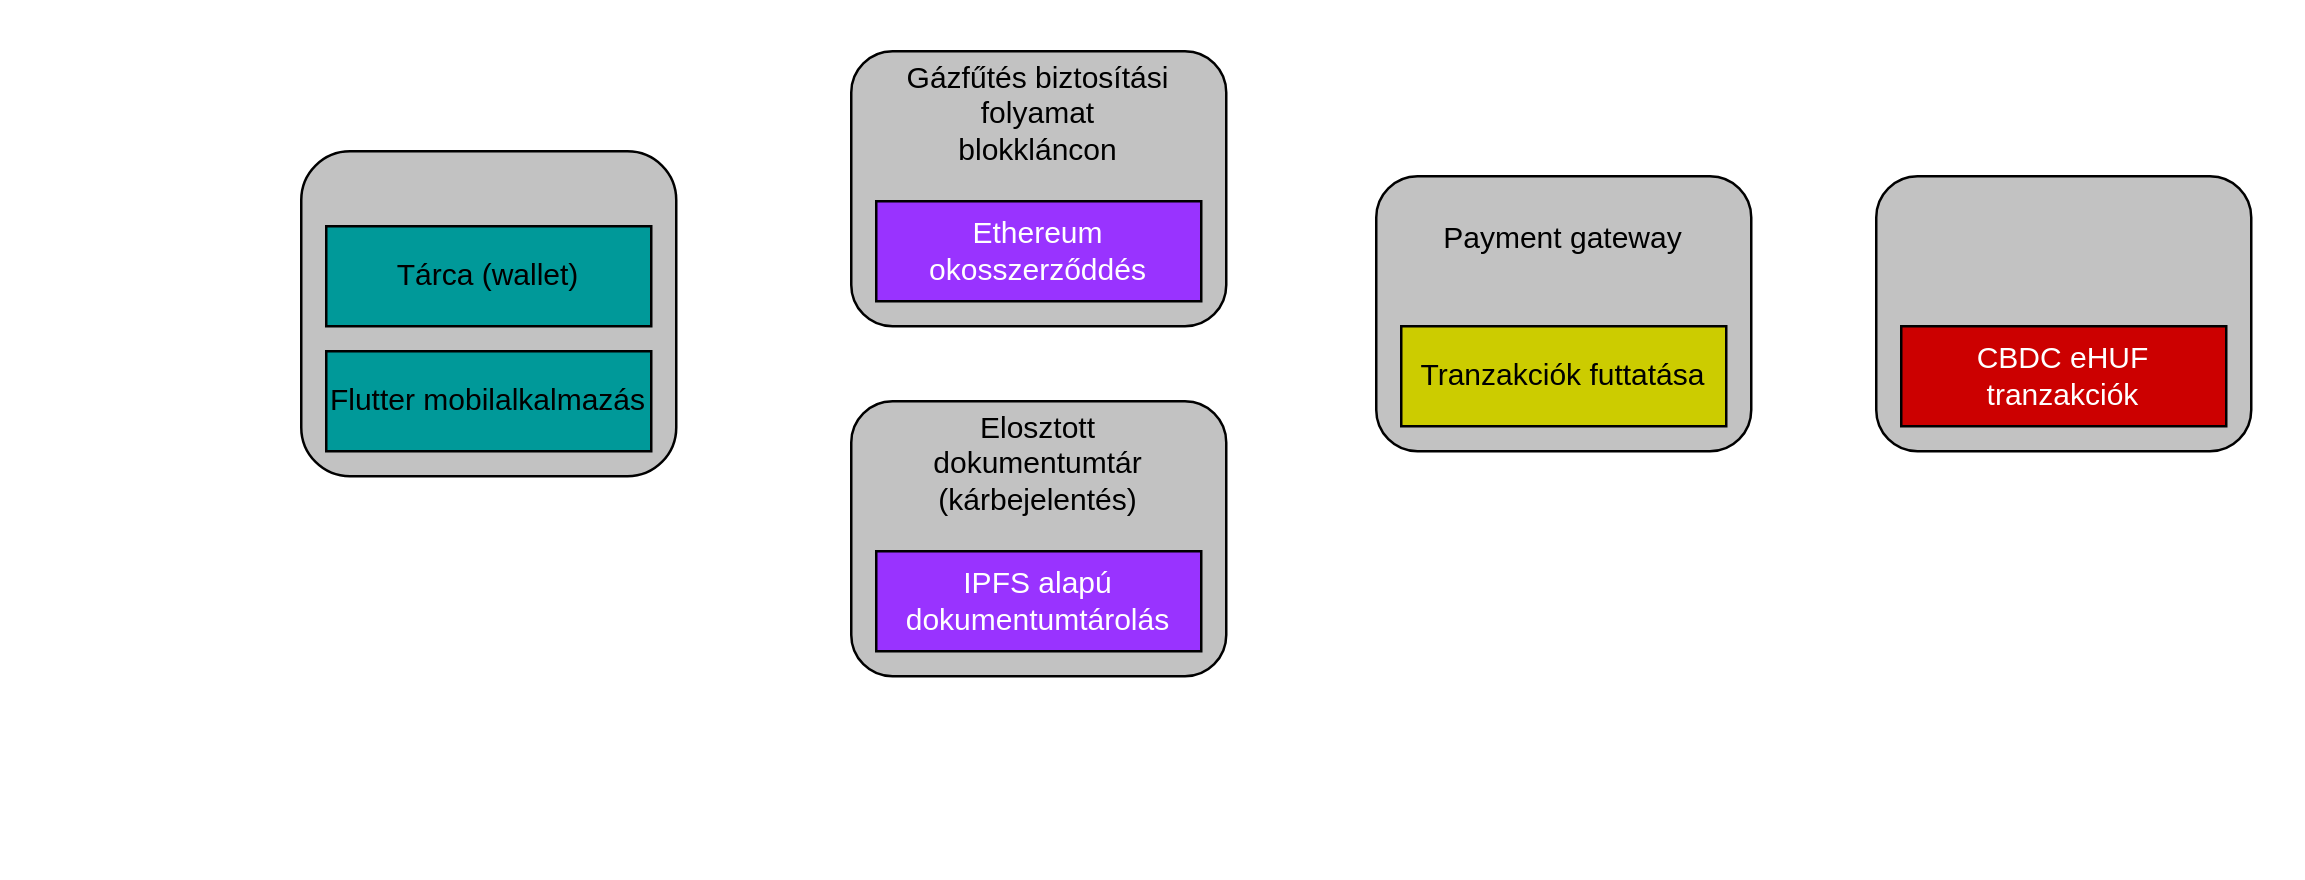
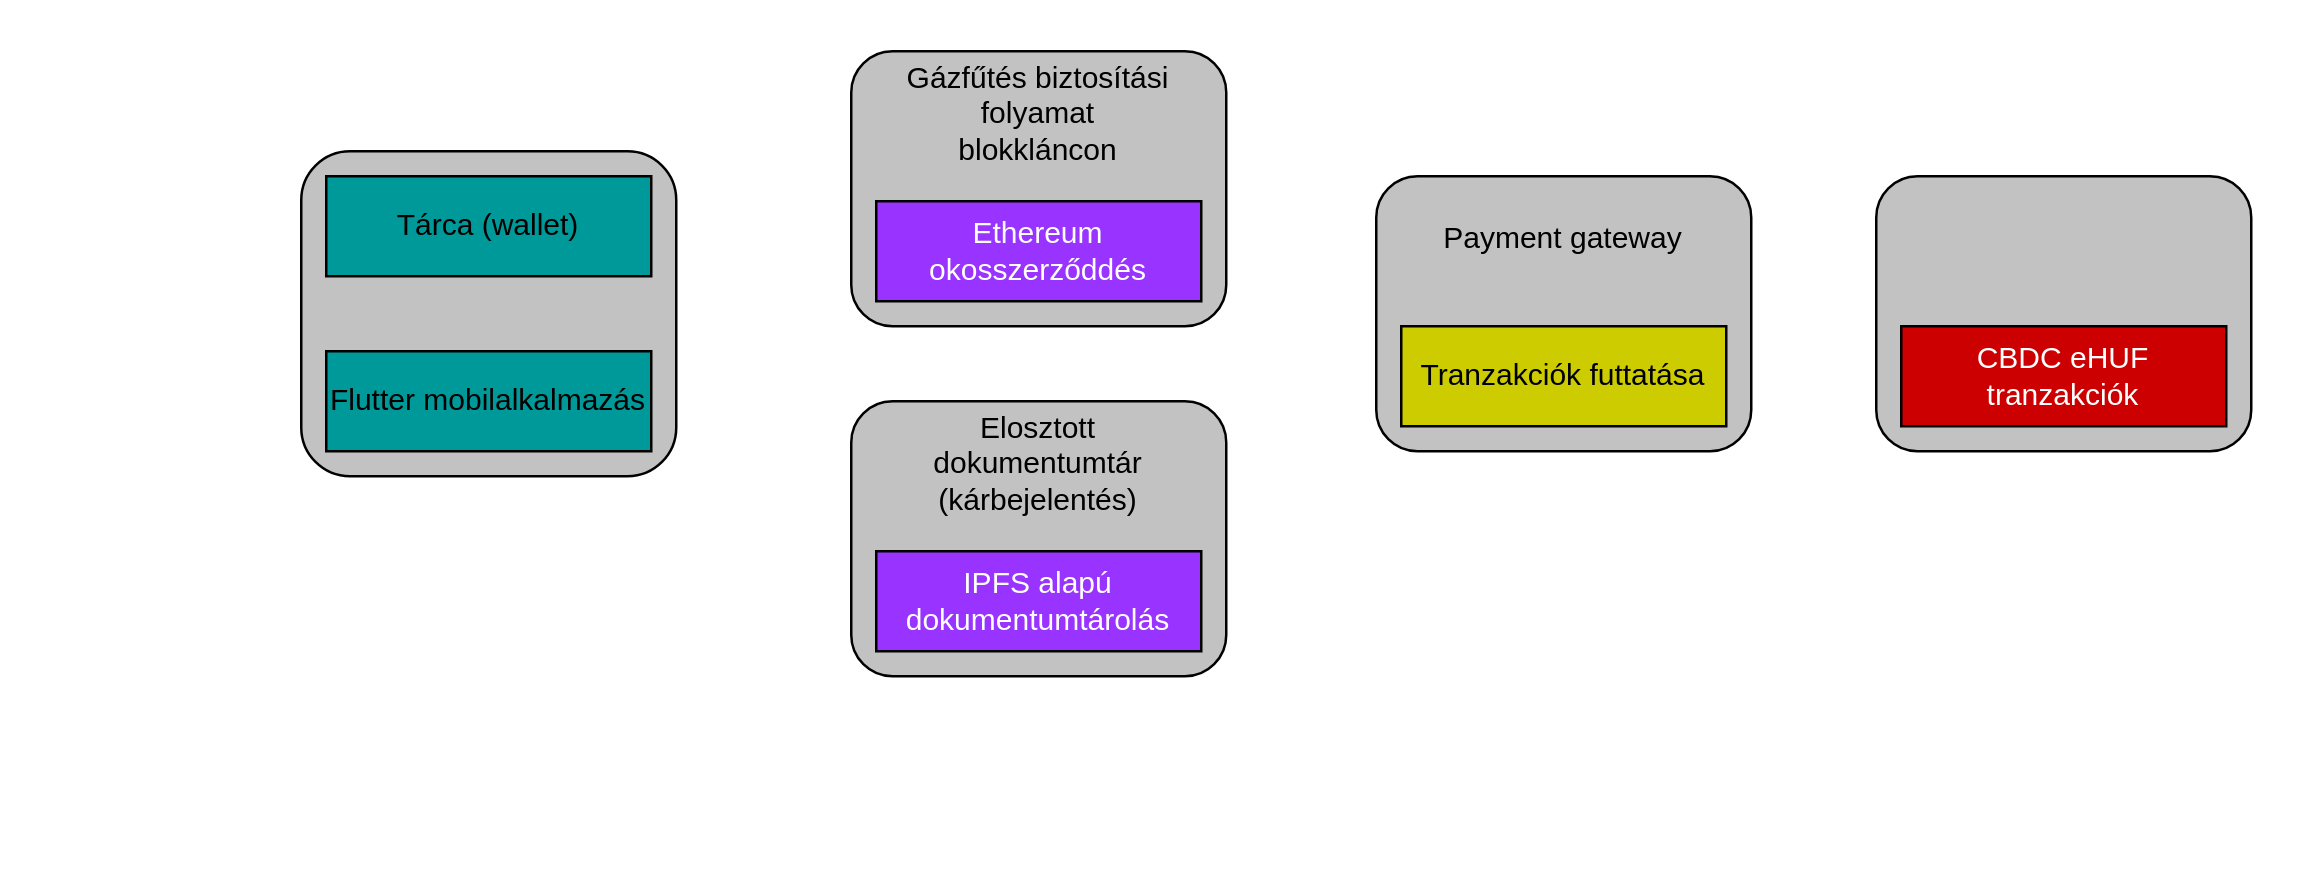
node "Tárca (wallet)": moved (489, 276) -> (489, 226)
